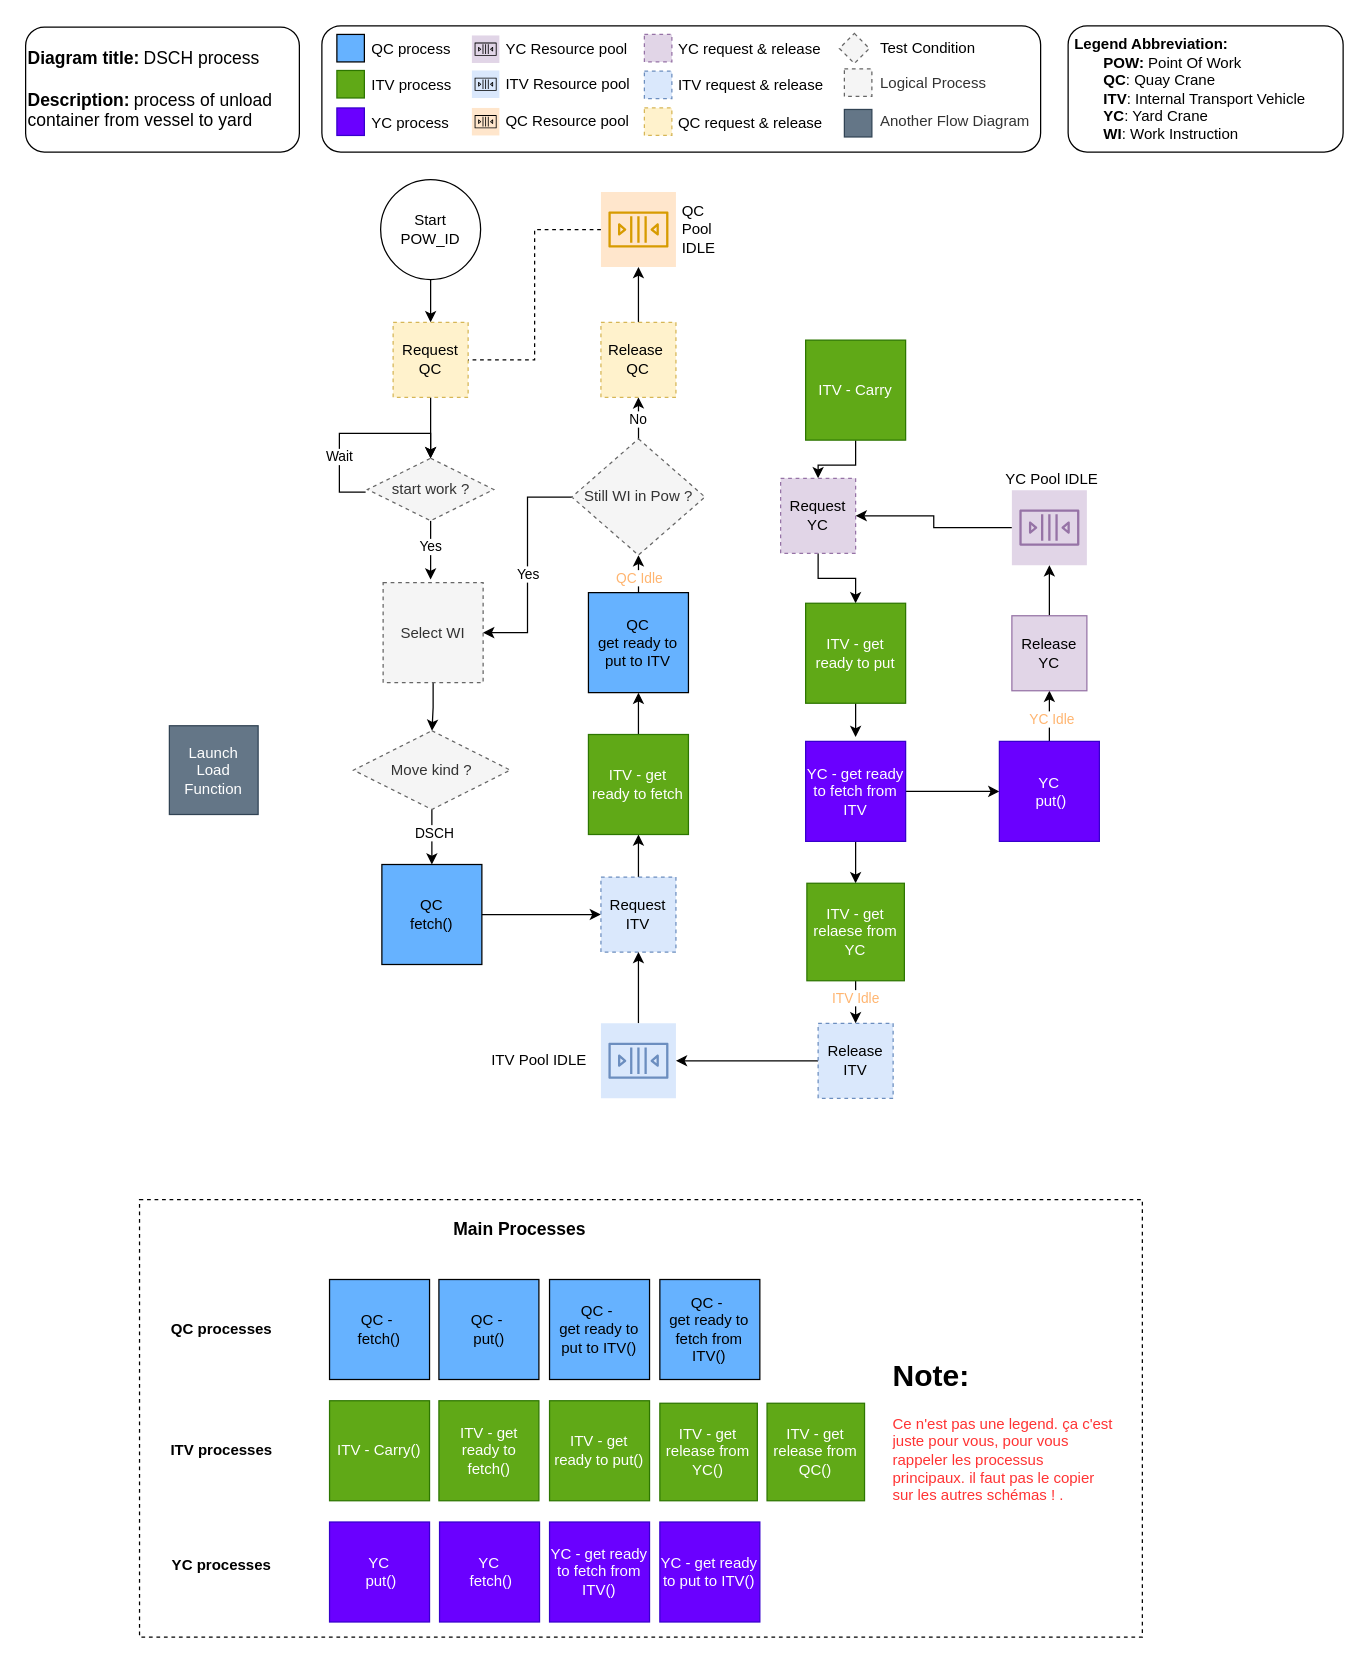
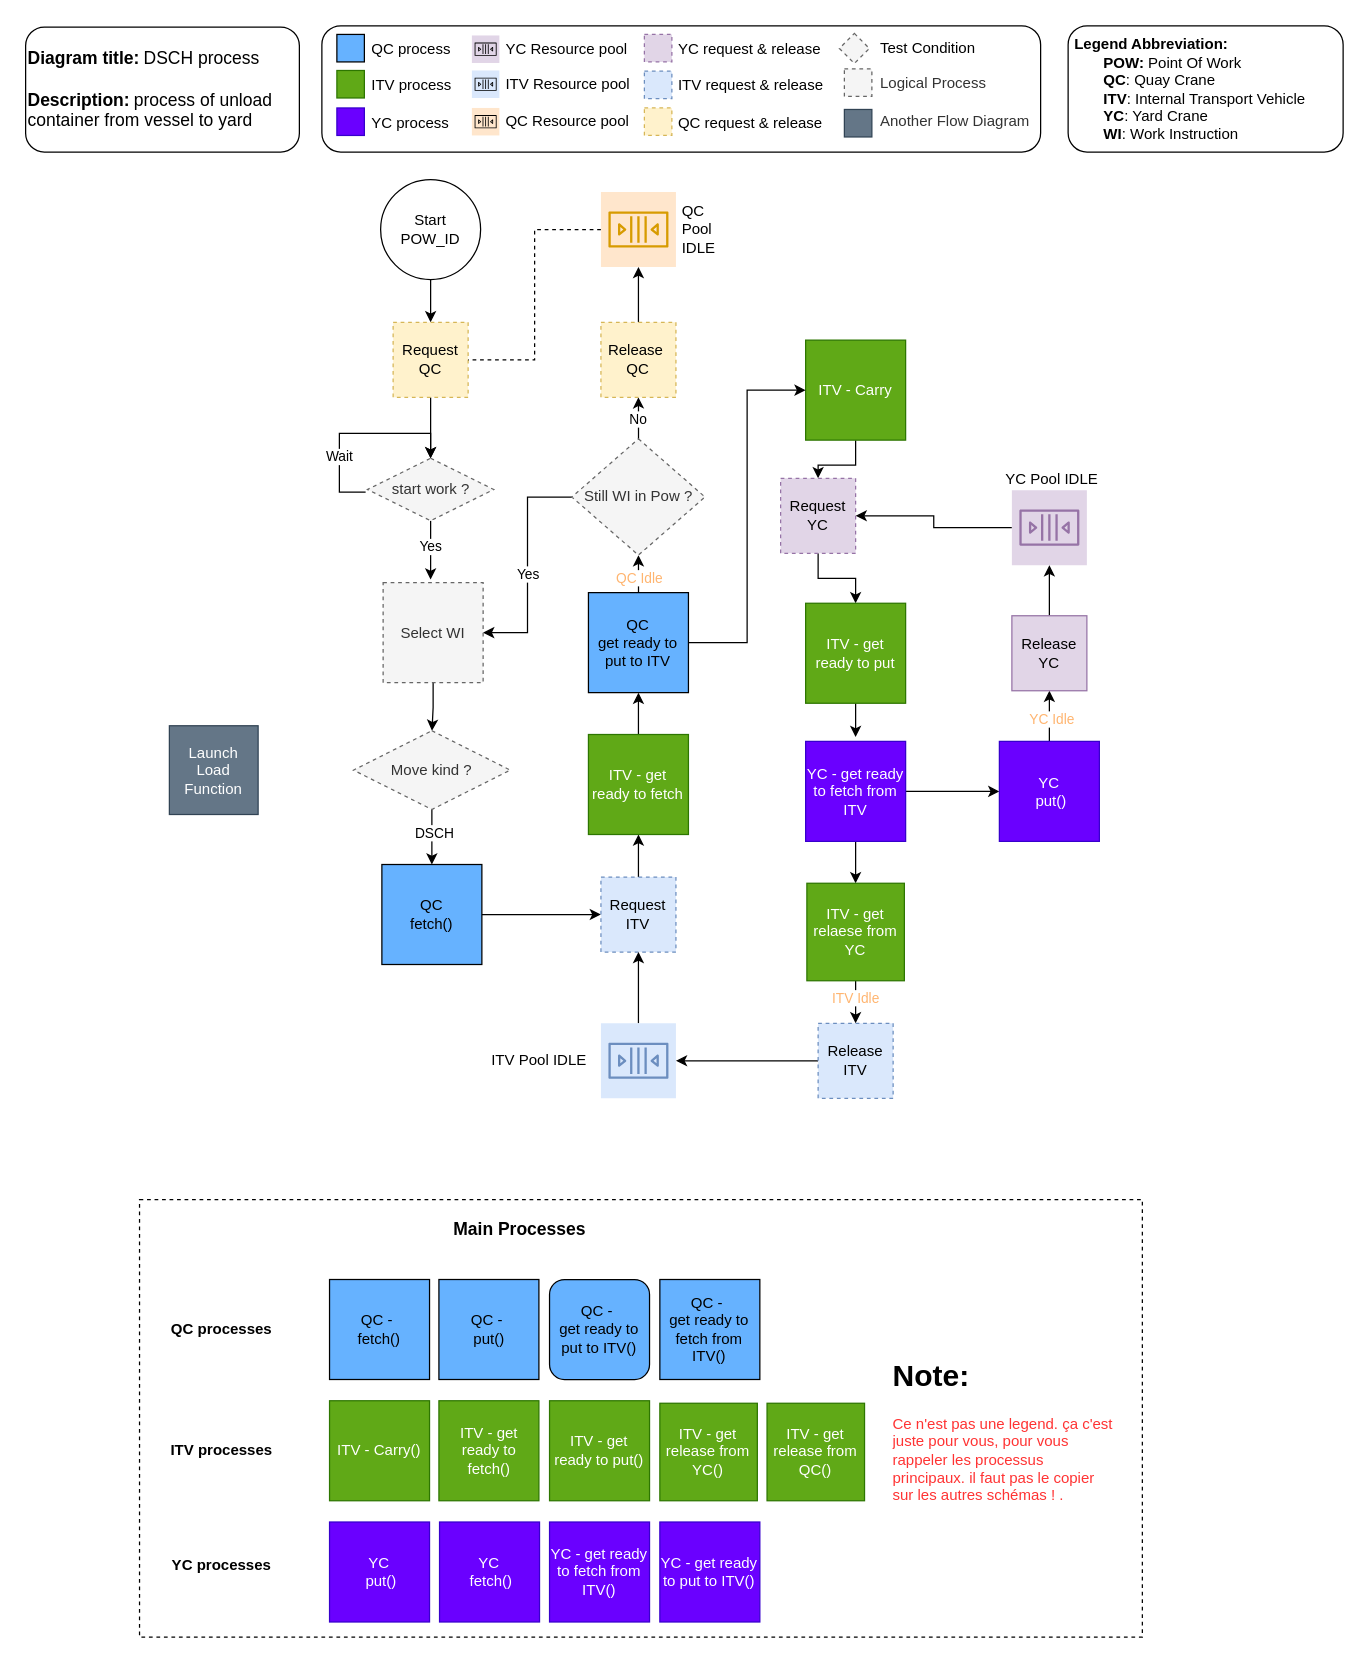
edge "QC get ready to put to ITV" -> "ITV - Carry": added
node "QC - get ready to put to ITV()": shape rectangle -> rounded rectangle
